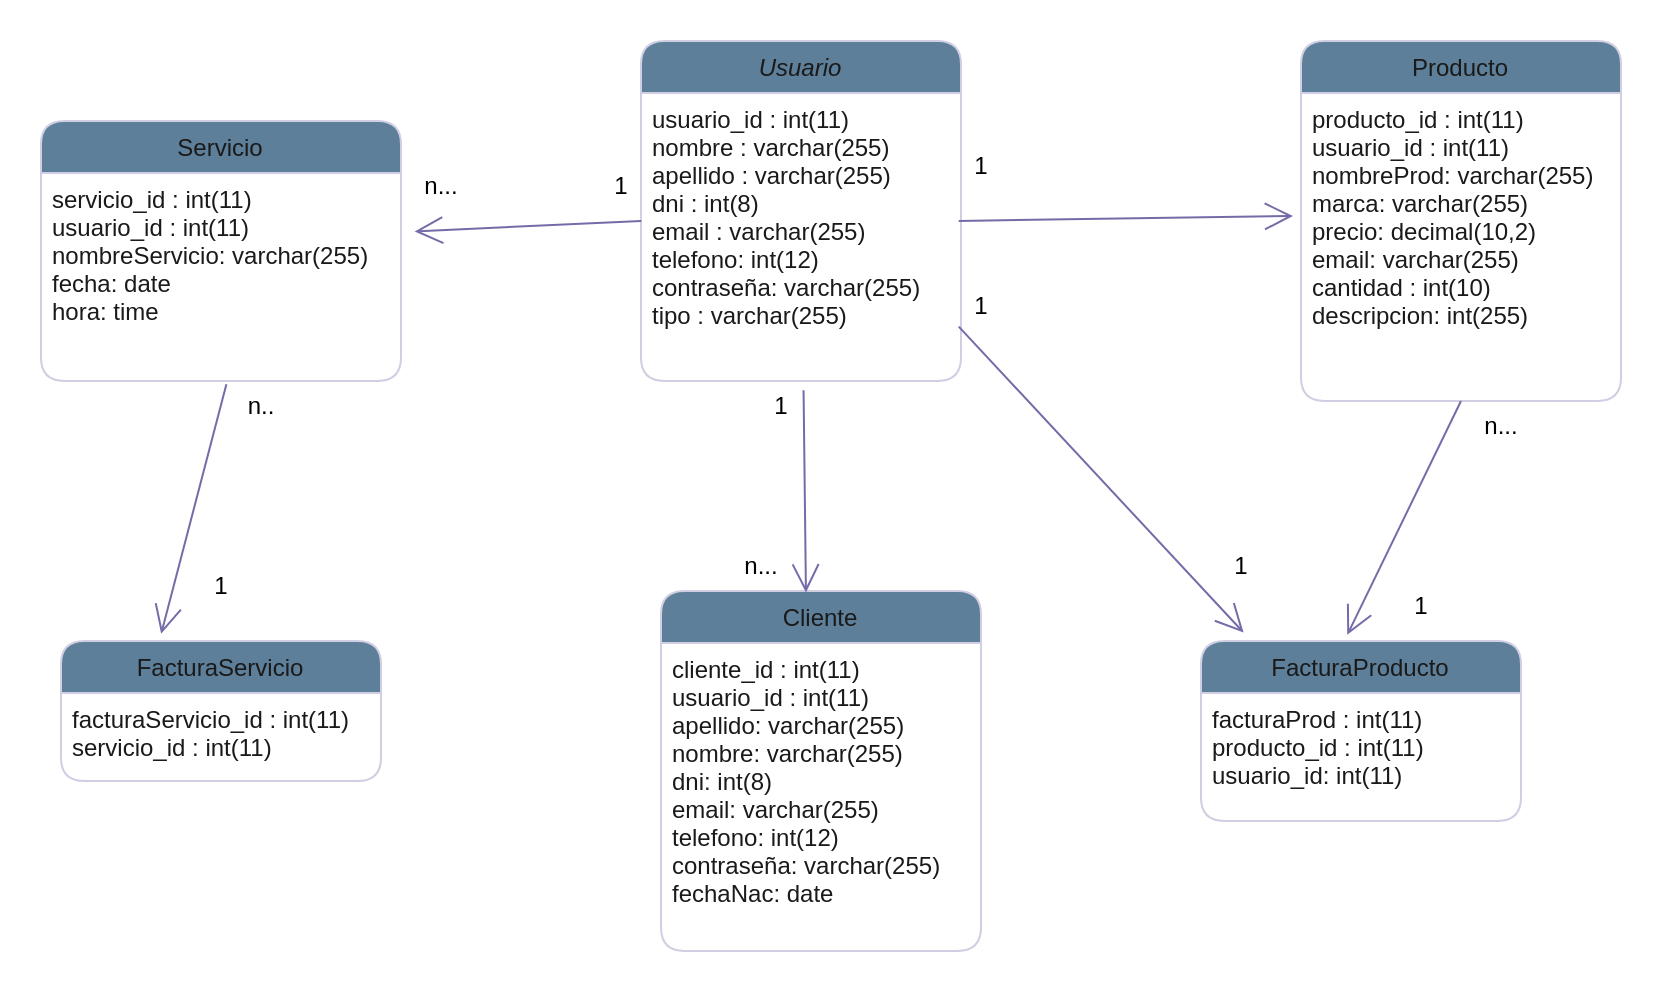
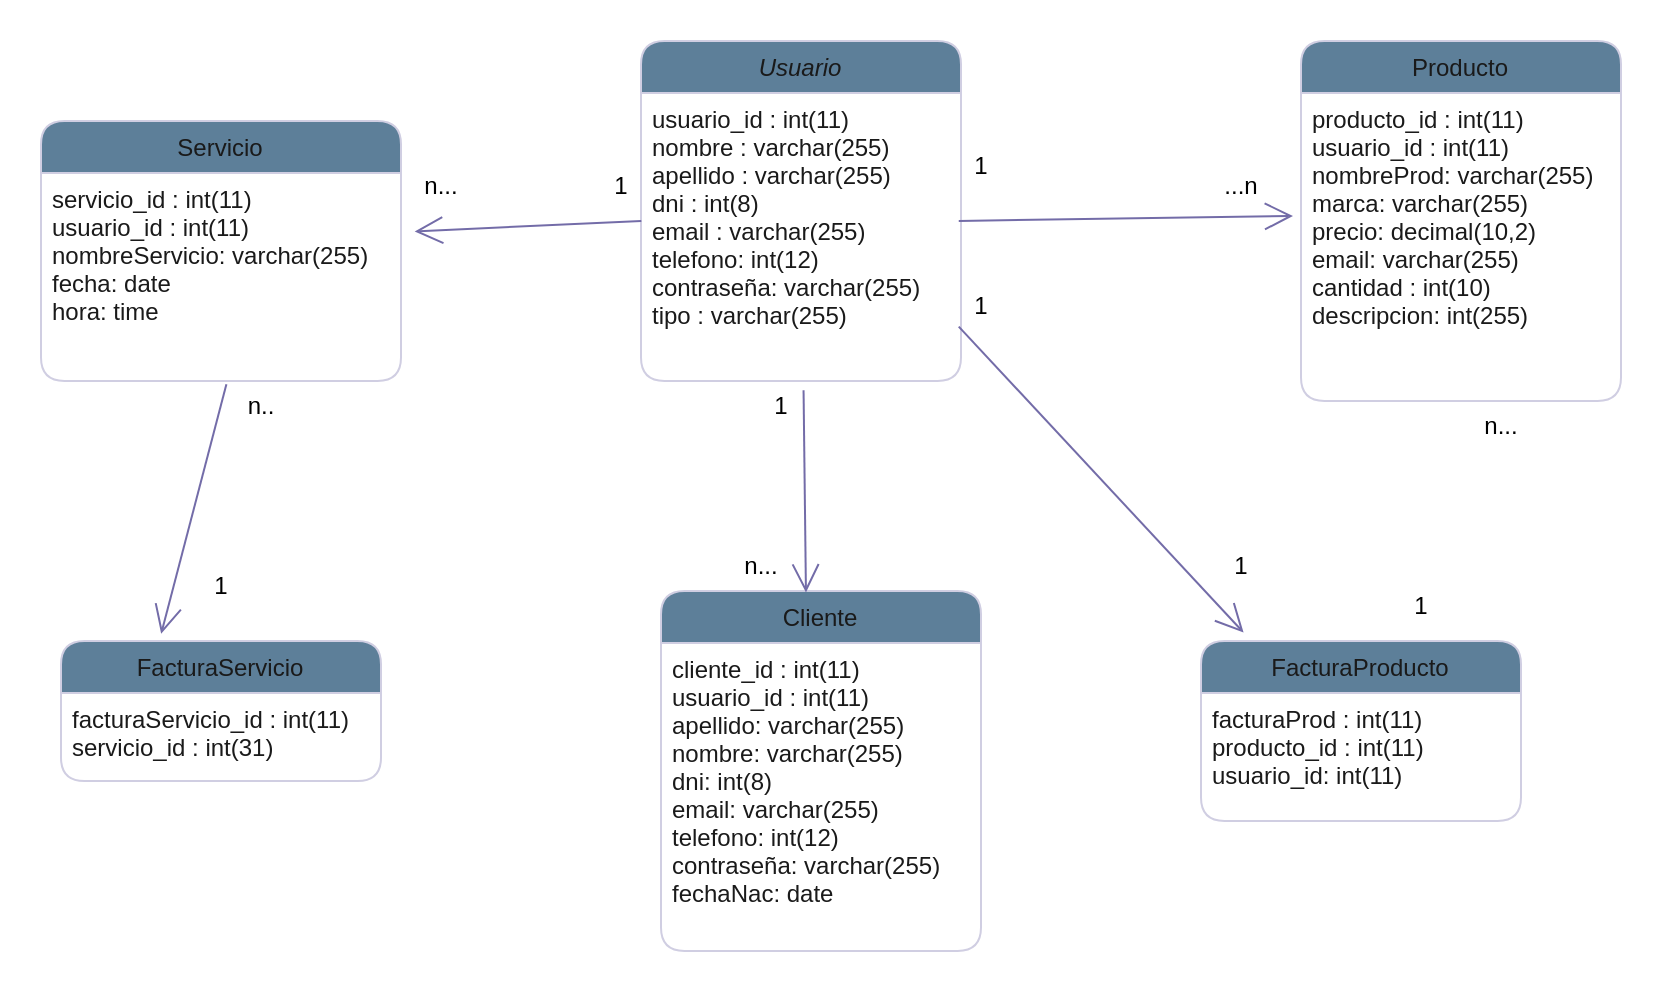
node "...n": added
edge "Producto" -> "FacturaProducto": removed
node "facturaServicio_id : int(11) servicio_id : int(11)": label "facturaServicio_id : int(11) servicio_id : int(11)" -> "facturaServicio_id : int(11) servicio_id : int(31)"
